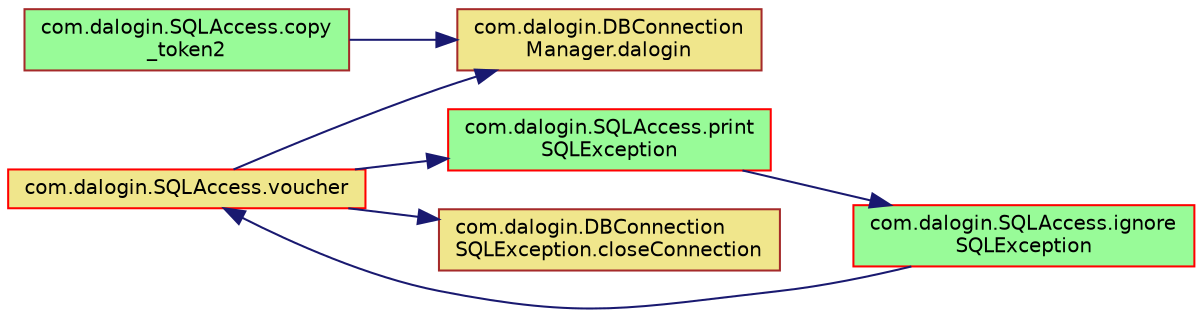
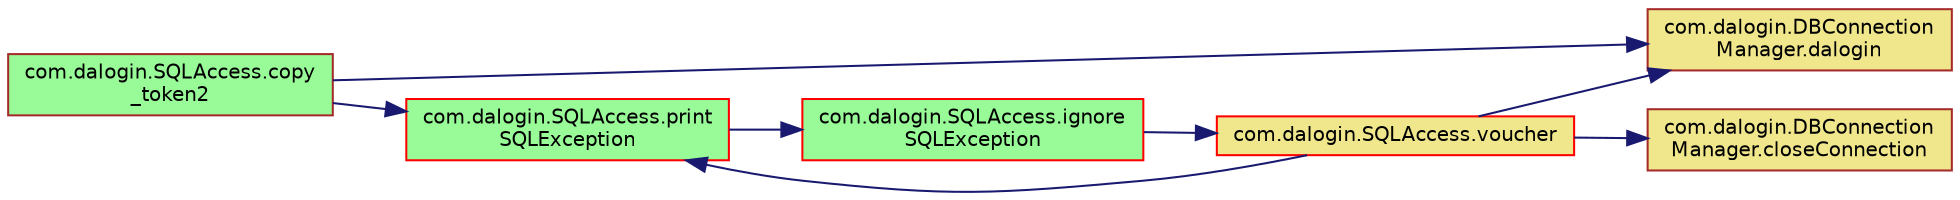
edge "com.dalogin.SQLAccess.copy _token2" -> "com.dalogin.SQLAccess.print SQLException": added
node "com.dalogin.DBConnection SQLException.closeConnection": label "com.dalogin.DBConnection SQLException.closeConnection" -> "com.dalogin.DBConnection Manager.closeConnection"
